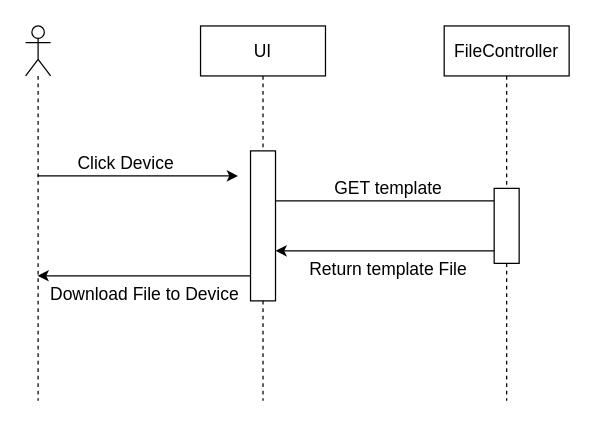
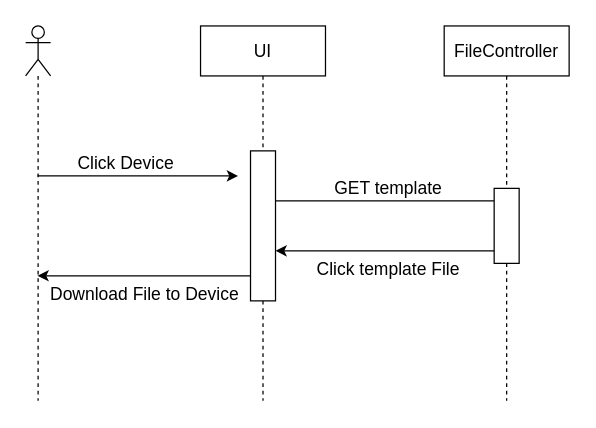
node "Return template File": label "Return template File" -> "Click template File"
